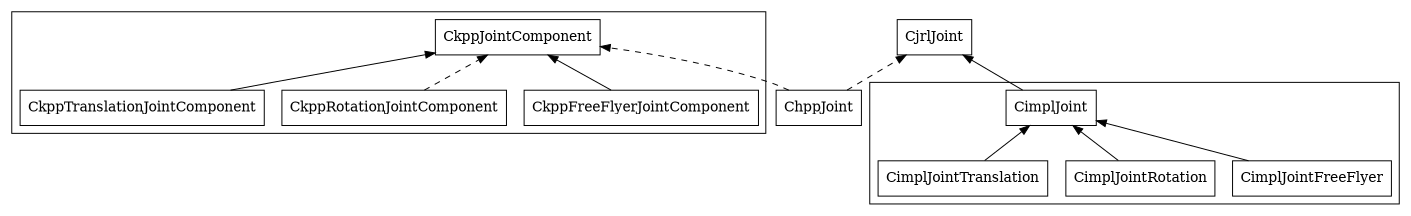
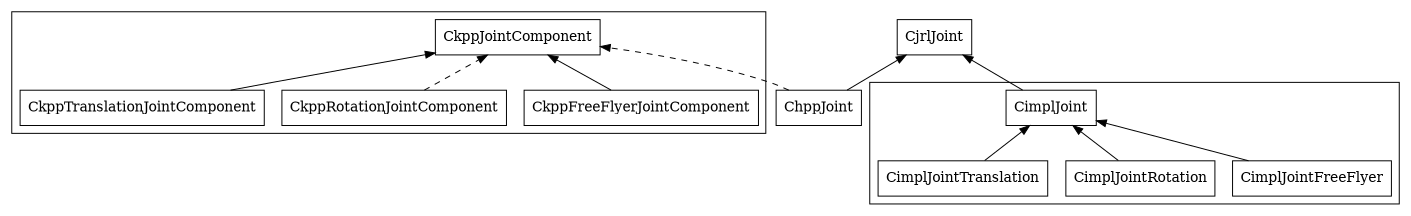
edge "ChppJoint" -> "CjrlJoint": style dashed -> solid
